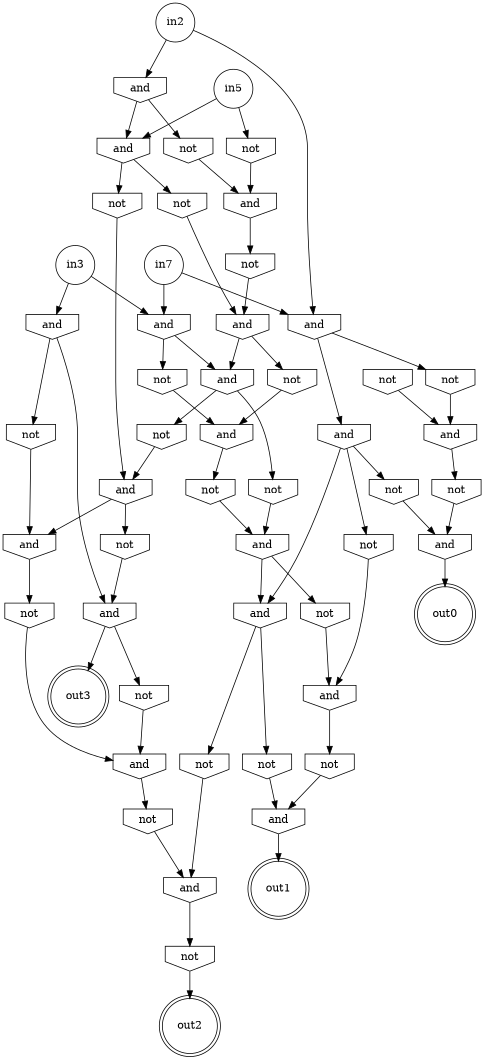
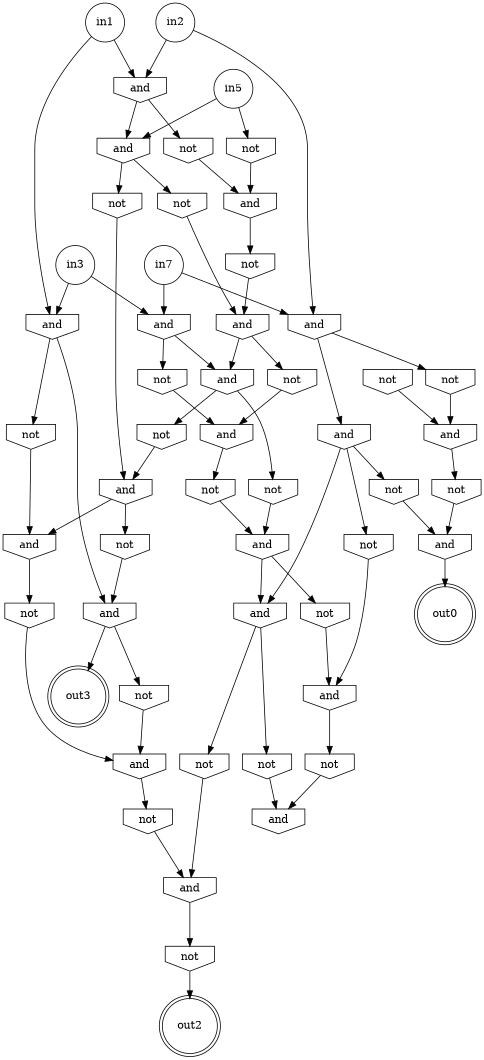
node "in1": added
node "out1": removed
